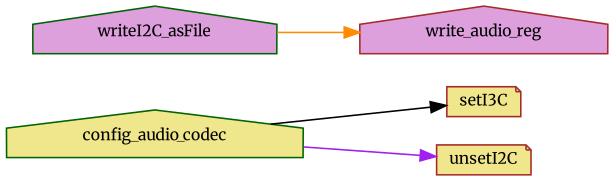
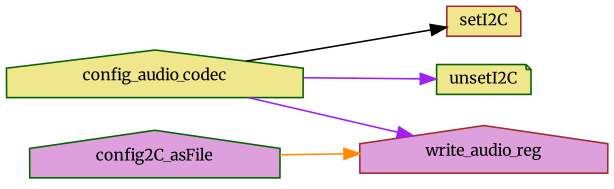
node "writeI2C_asFile": label "writeI2C_asFile" -> "config2C_asFile"
node "setI3C": label "setI3C" -> "setI2C"
edge "config_audio_codec" -> "write_audio_reg": added
node "unsetI2C": color brown -> darkgreen
